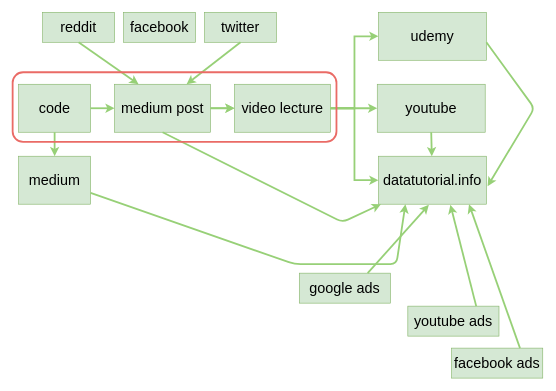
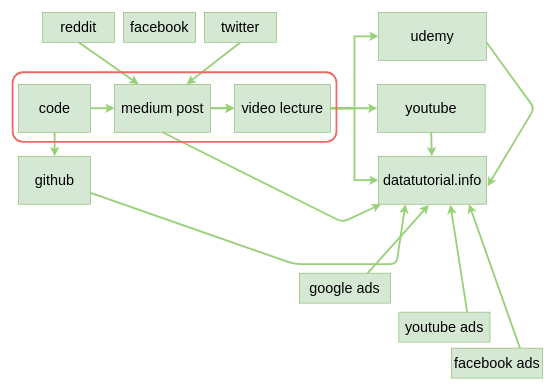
node "medium": label "medium" -> "github"
node "youtube ads": moved (453, 321) -> (444, 327)
